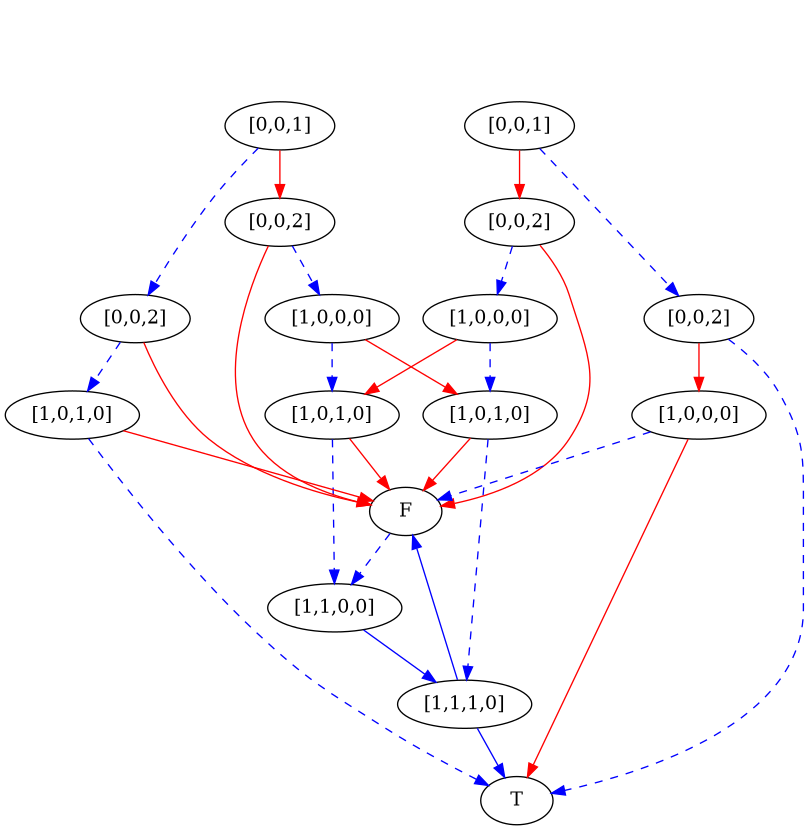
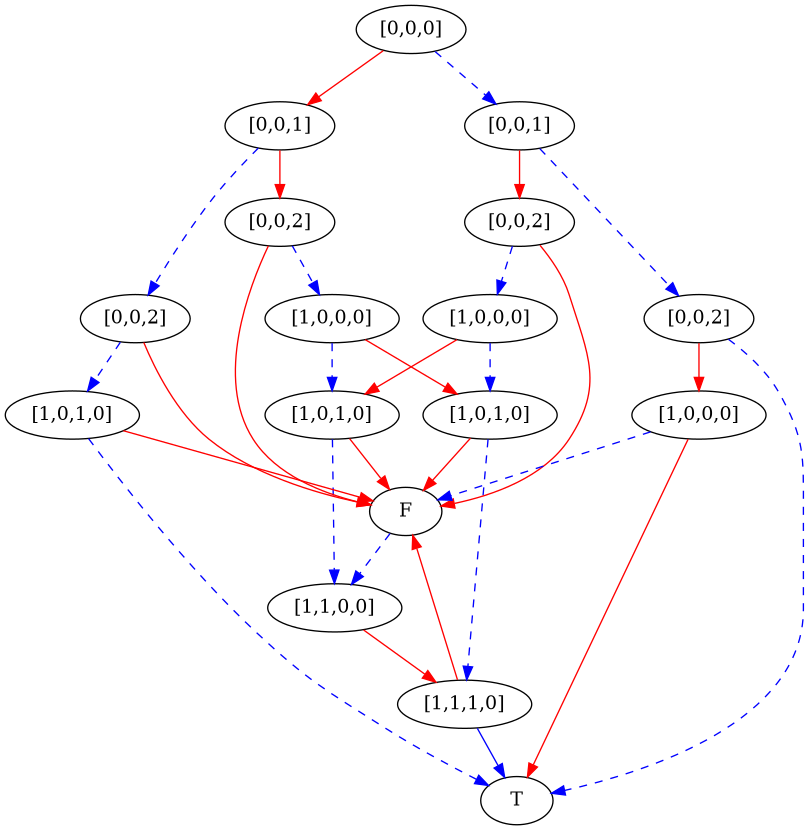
node "[0,0,0]": added
edge "[1,1,1,0]" -> "F": color blue -> red
edge "[1,1,0,0]" -> "[1,1,1,0]": color blue -> red
